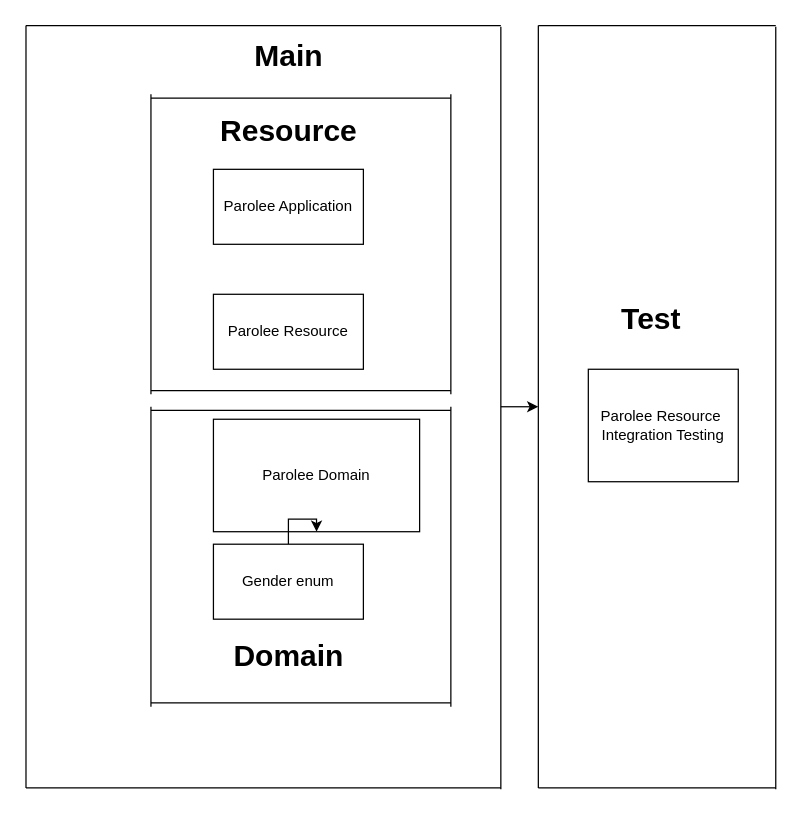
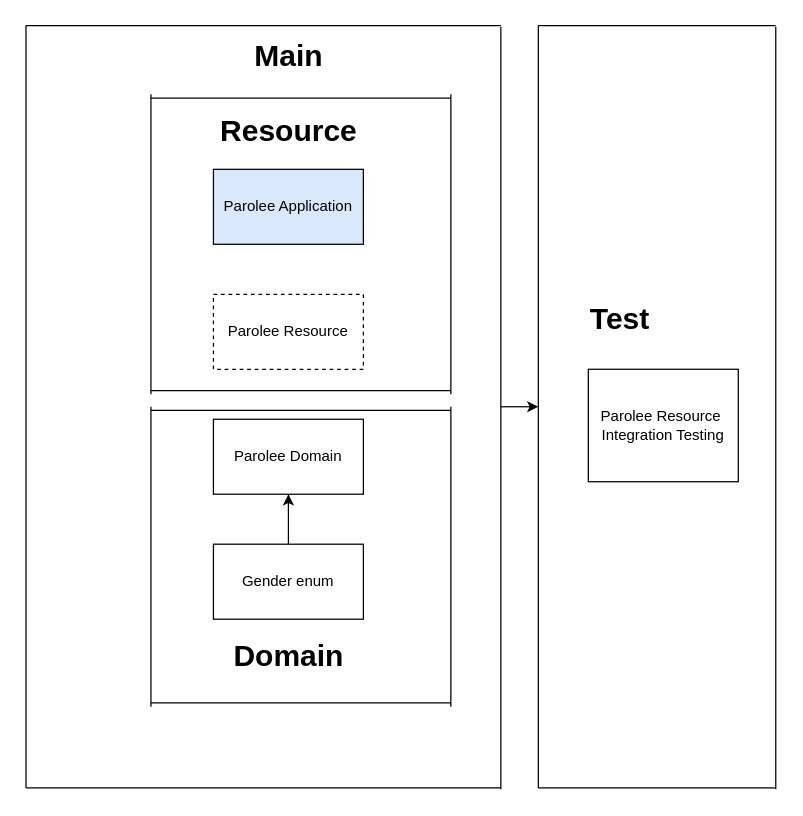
node "Parolee Application": fillcolor #ffffff -> #dae8fc
node "Test": moved (651, 319) -> (619, 319)
node "Parolee Resource": style solid -> dashed
node "Parolee Domain": size 206x113 -> 150x75
